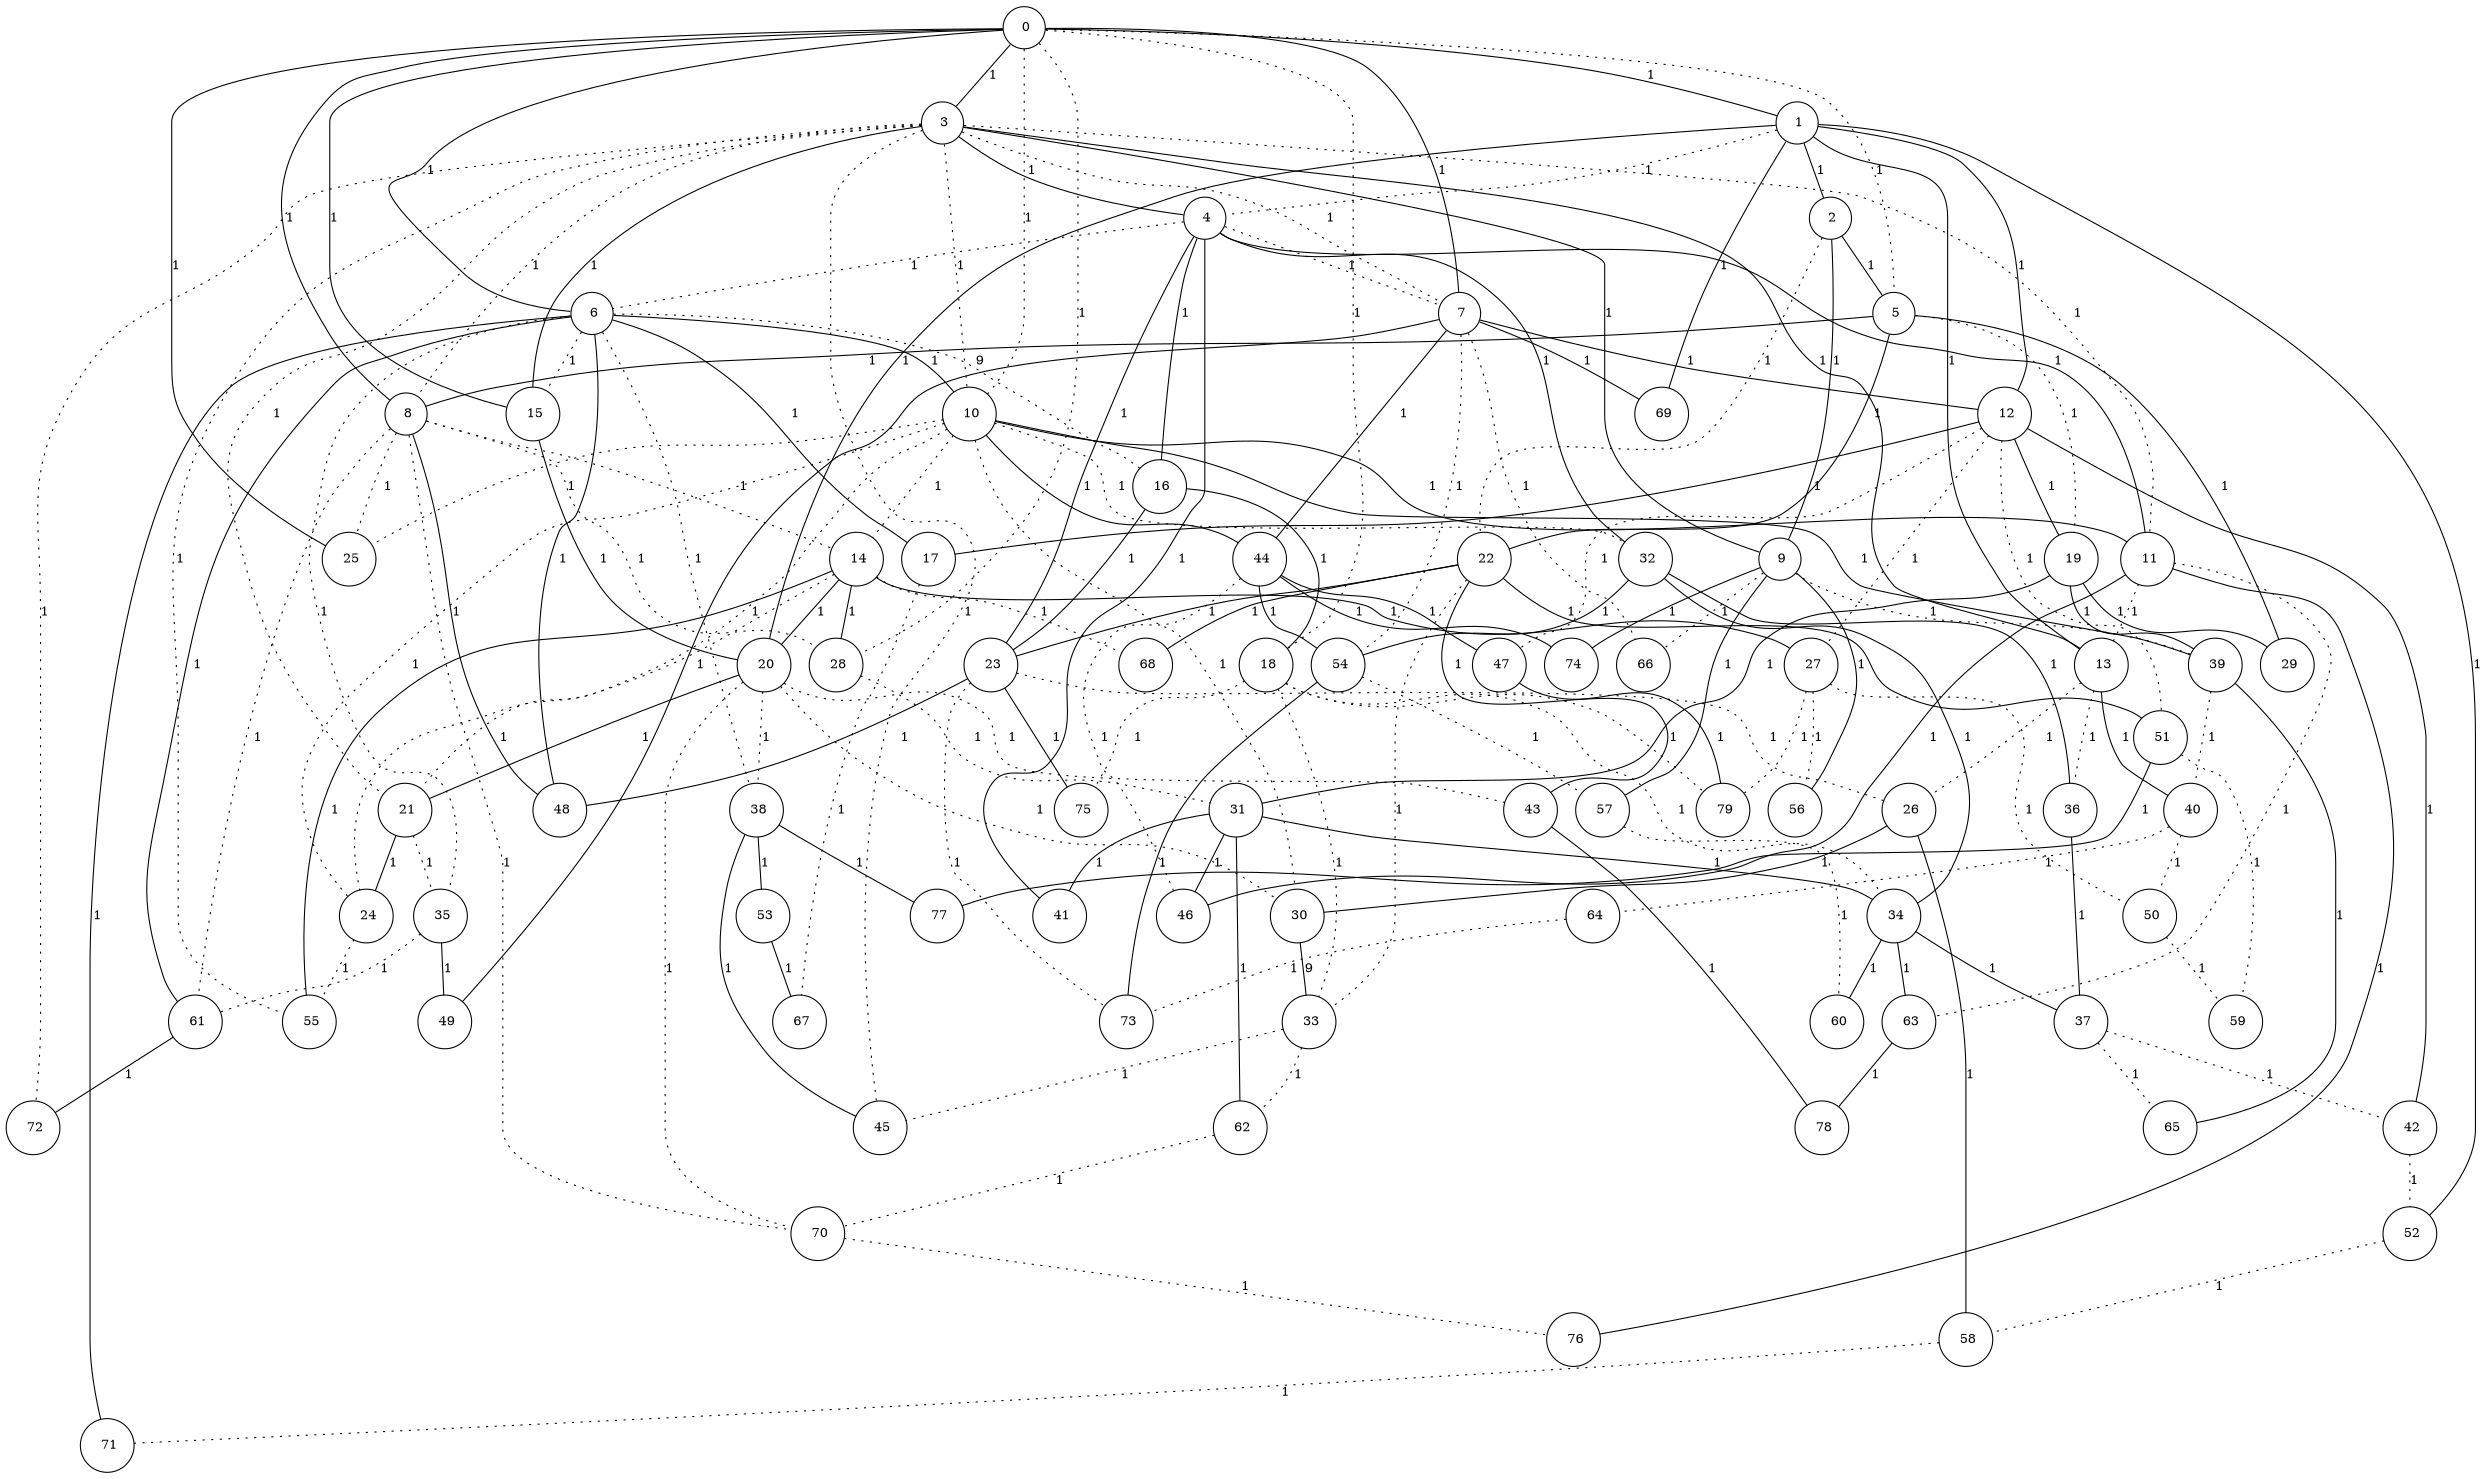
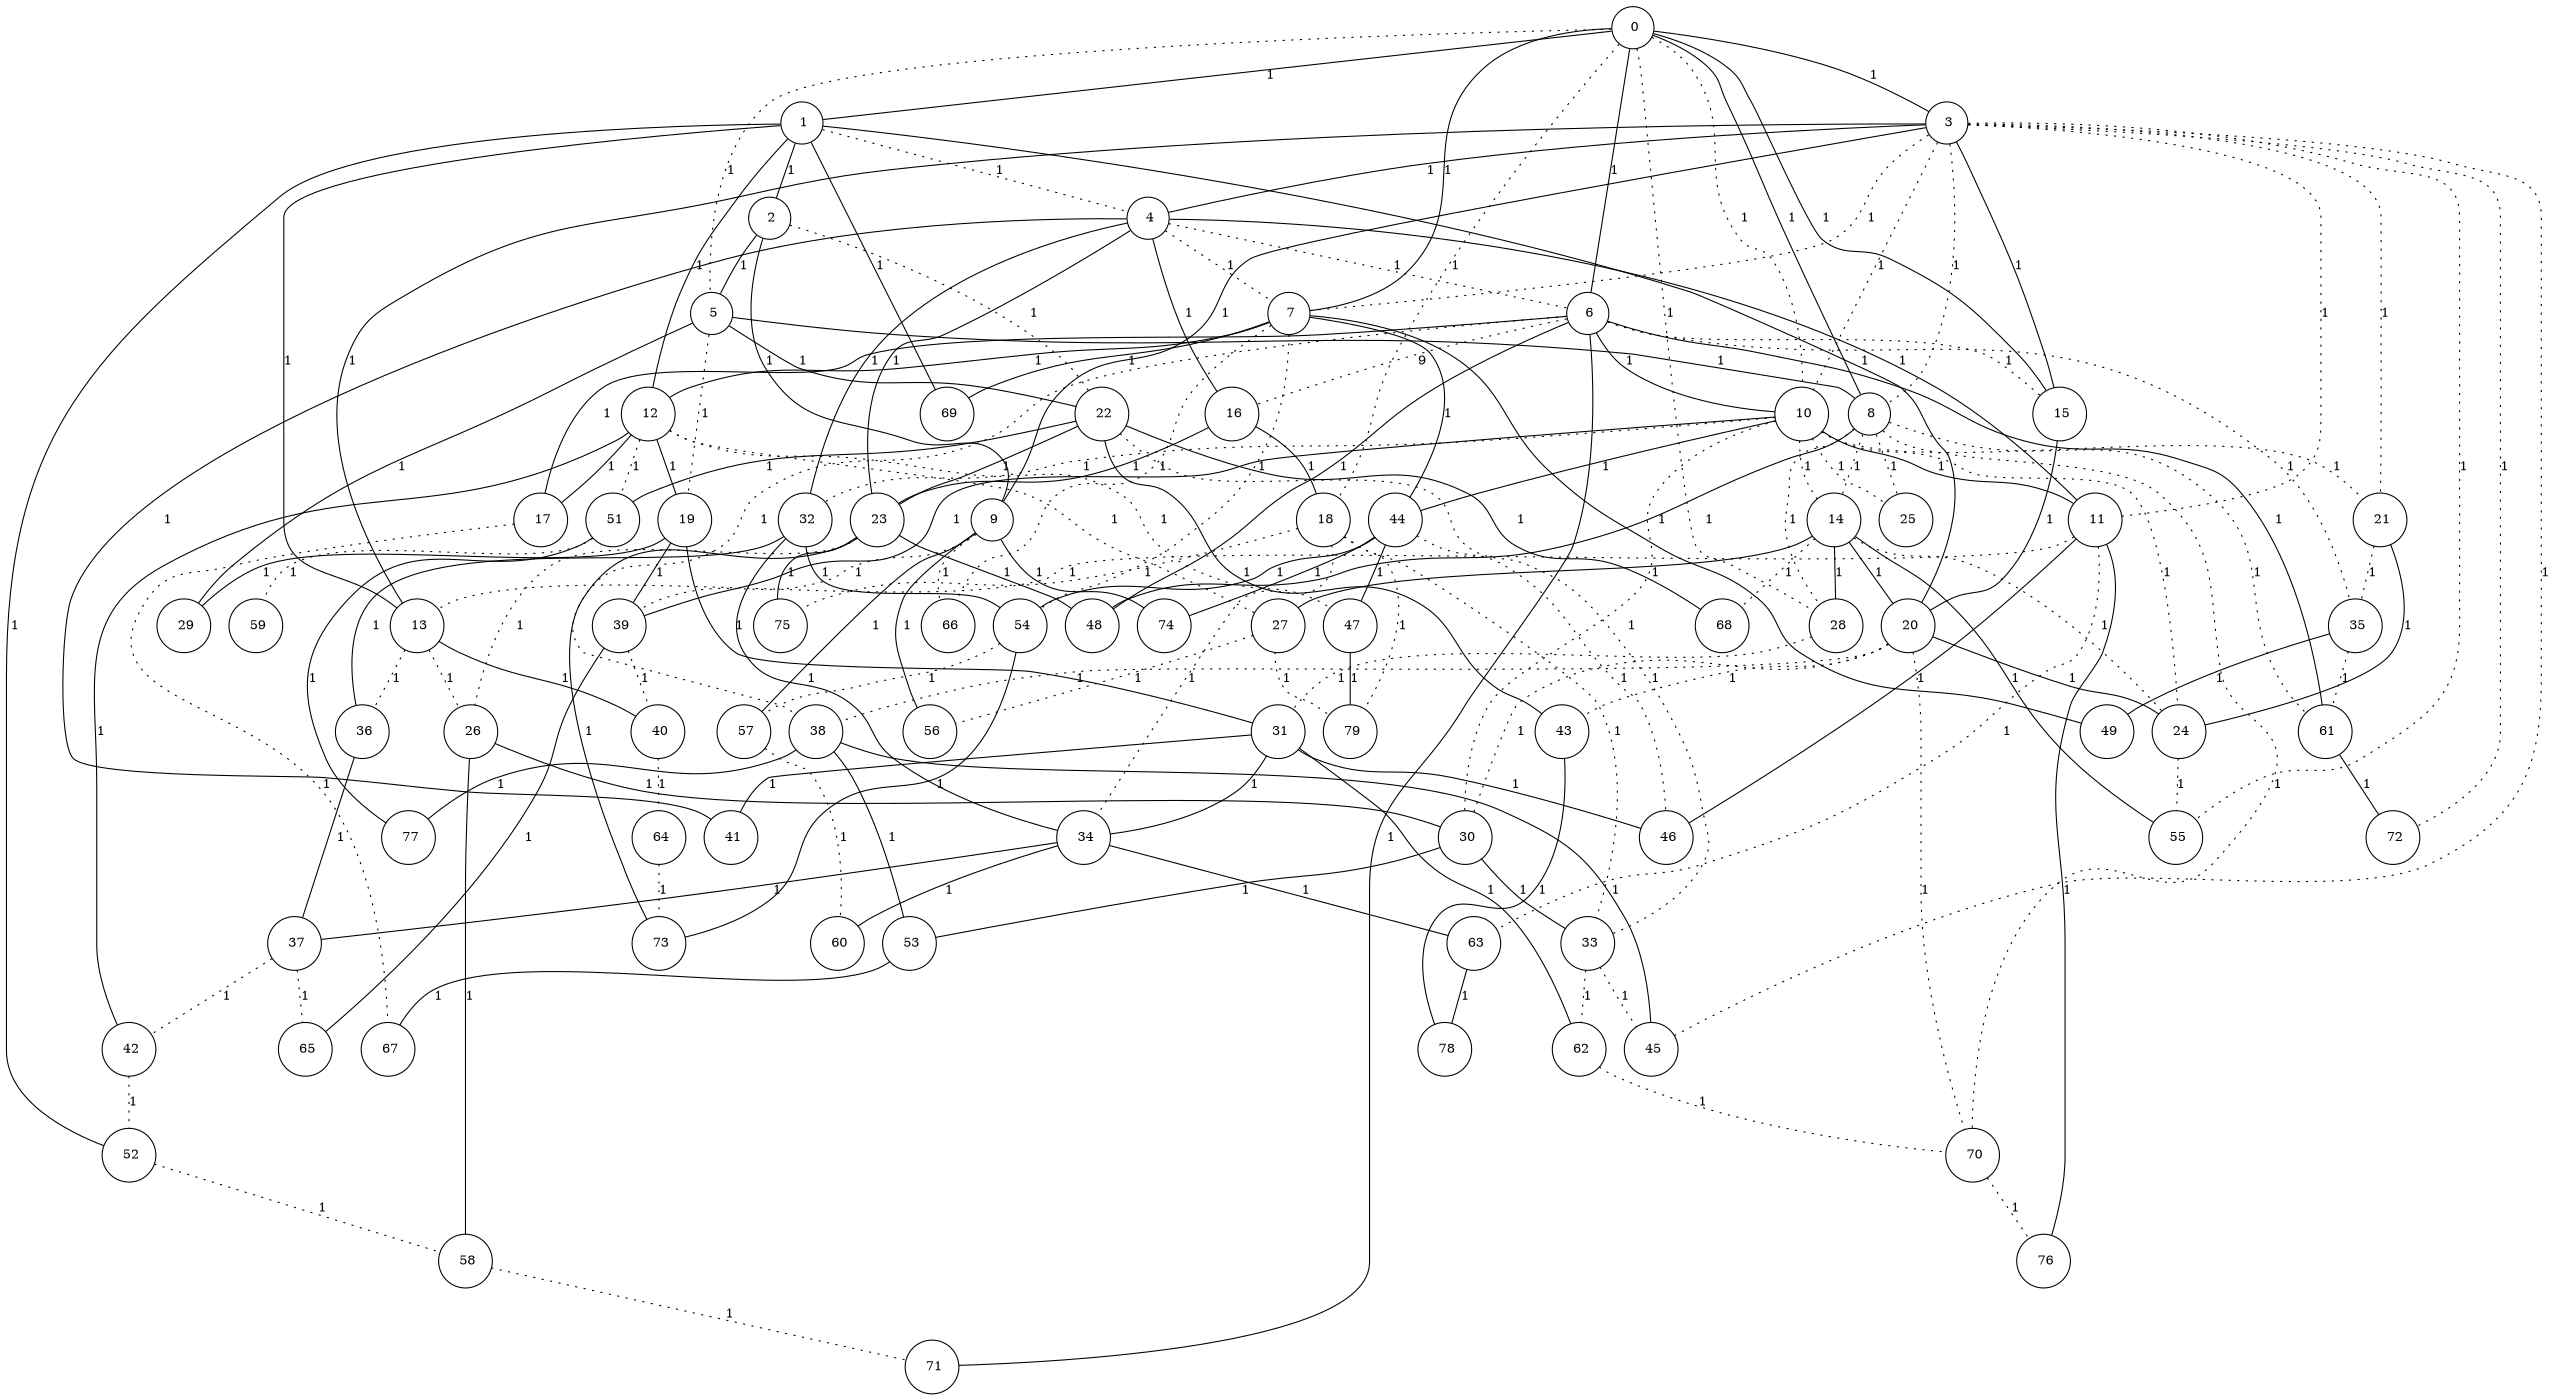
edge "0" -- "25": removed, label "1"
edge "20" -- "21": now "20" -- "24"
edge "23" -- "73": style dotted -> solid
edge "30" -- "53": added, label "1"
node "50": removed
edge "30" -- "33": label "9" -> "1"
